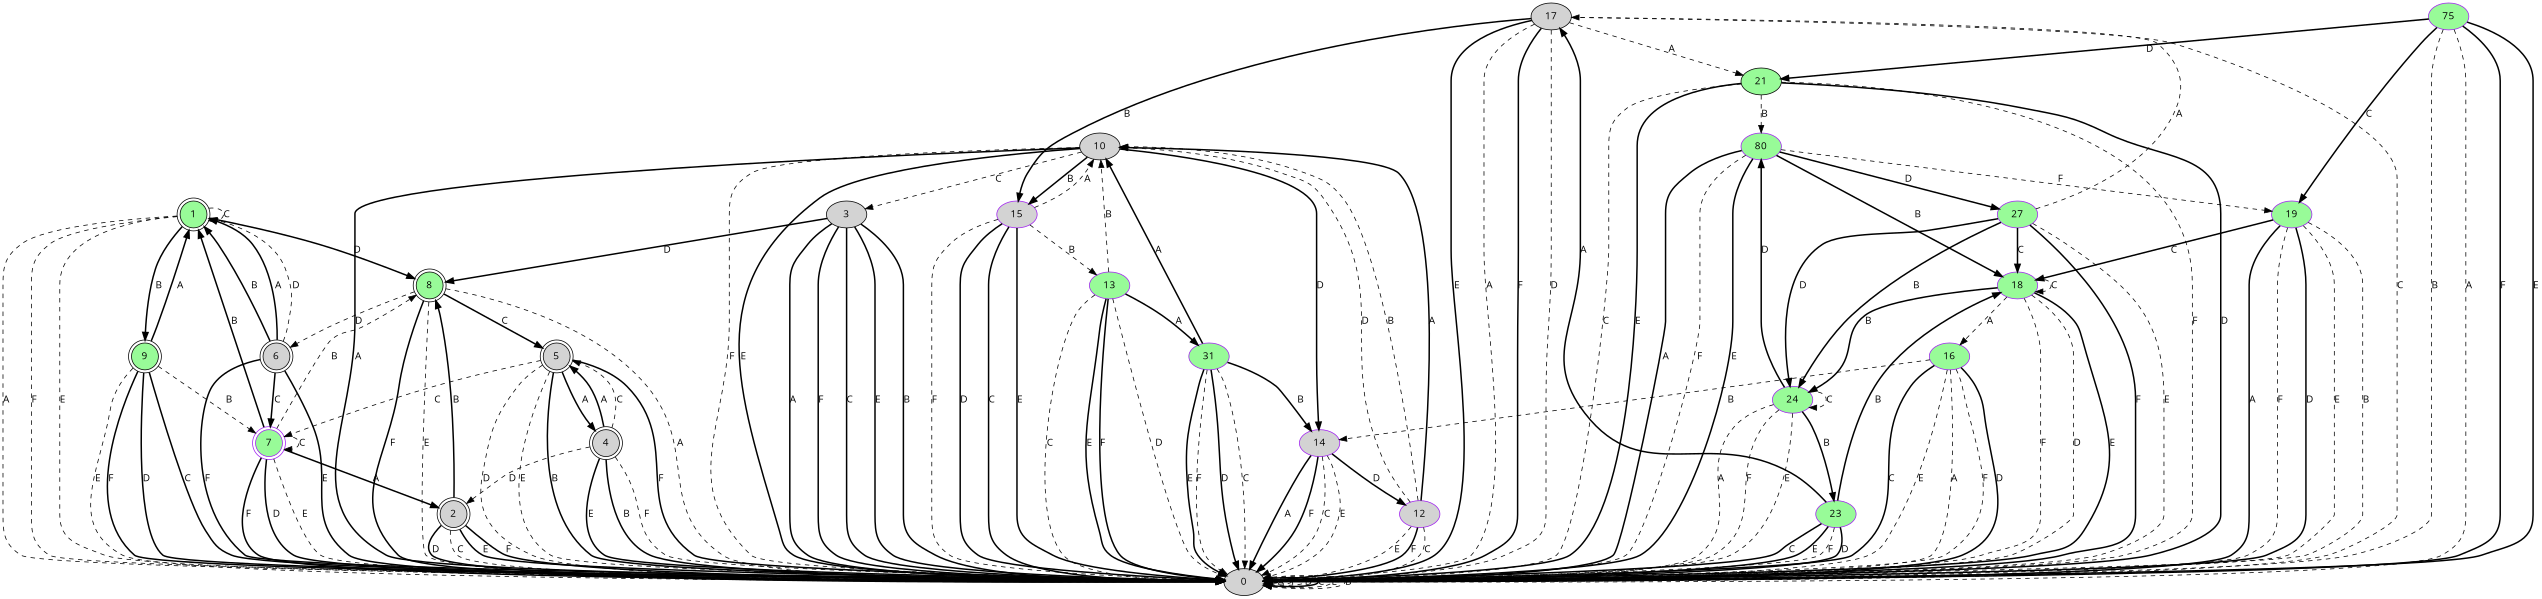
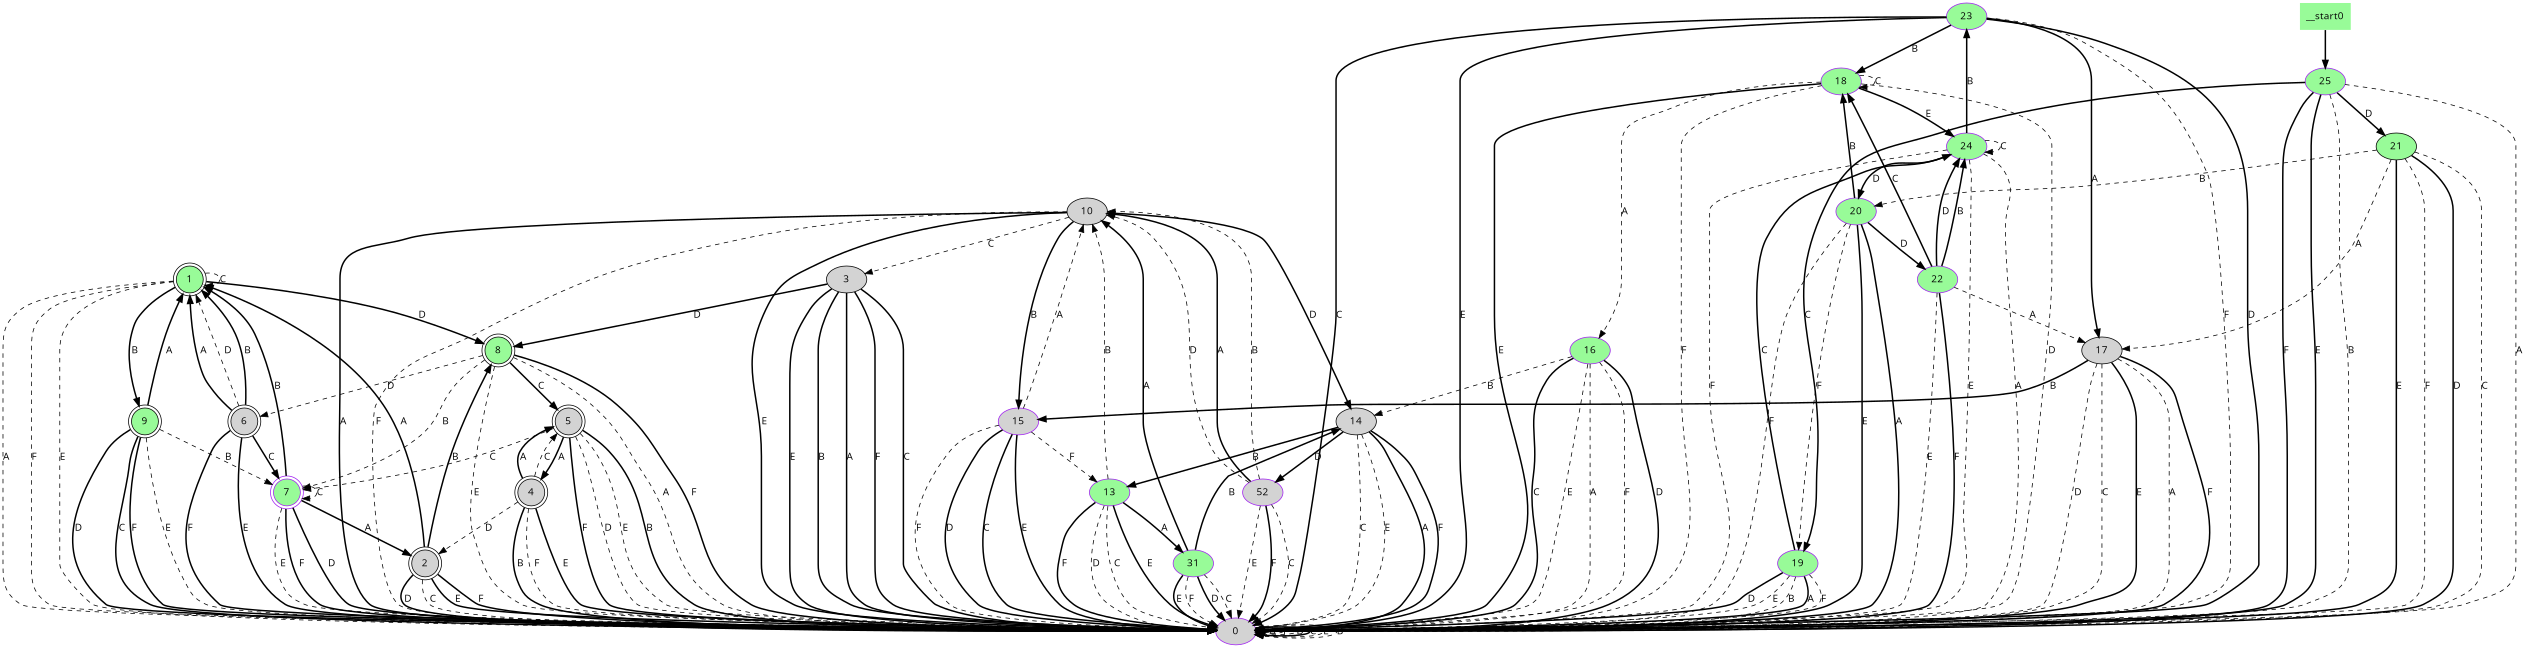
node "__start0": added
node "75": label "75" -> "25"
edge "17" -> "21": reversed
node "80": label "80" -> "20"
node "27": label "27" -> "22"
edge "19" -> "18": now "19" -> "24"
edge "15" -> "13": label "B" -> "F"
edge "18" -> "24": label "B" -> "E"
edge "7" -> "8": reversed
edge "2" -> "1": added, label "A"
node "14": color purple -> black
edge "14" -> "13": added, label "B"
node "12": label "12" -> "52"
node "0": color black -> purple
